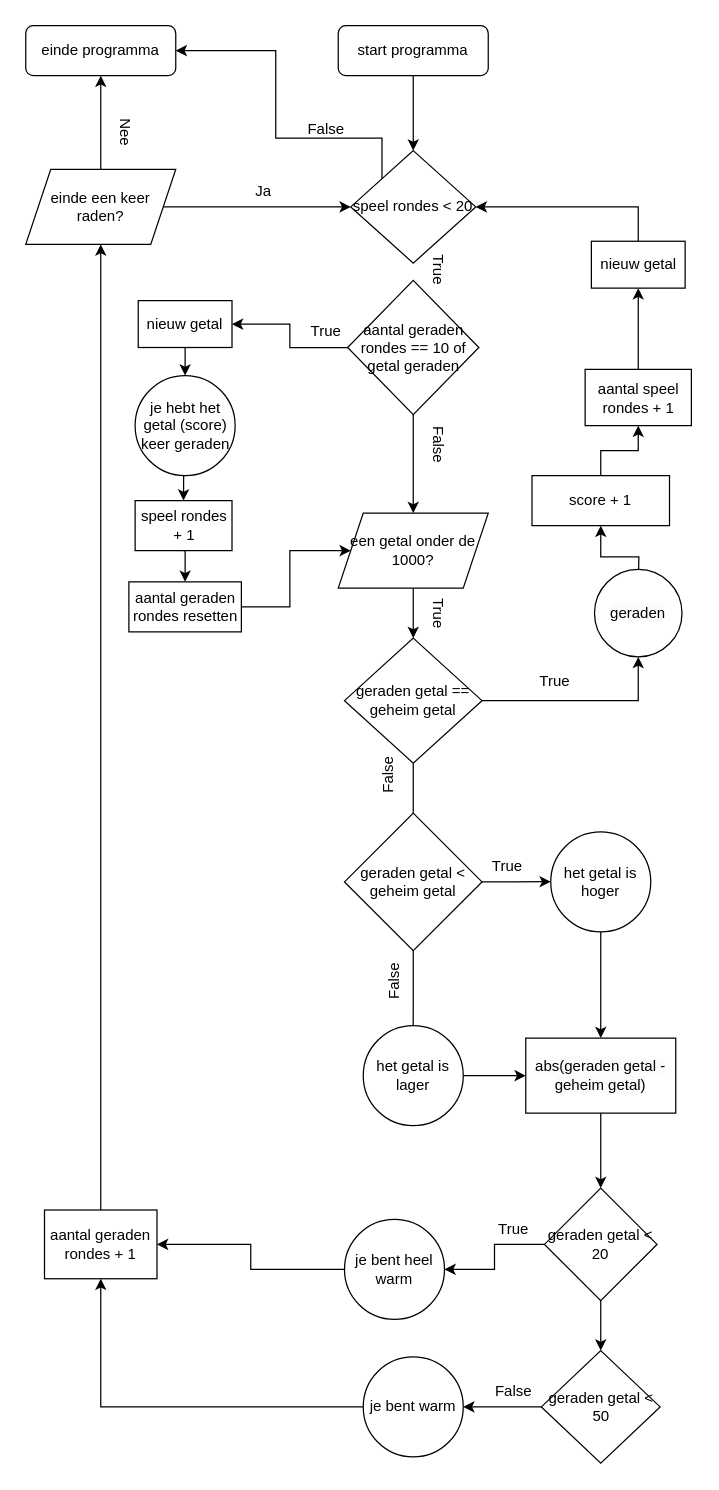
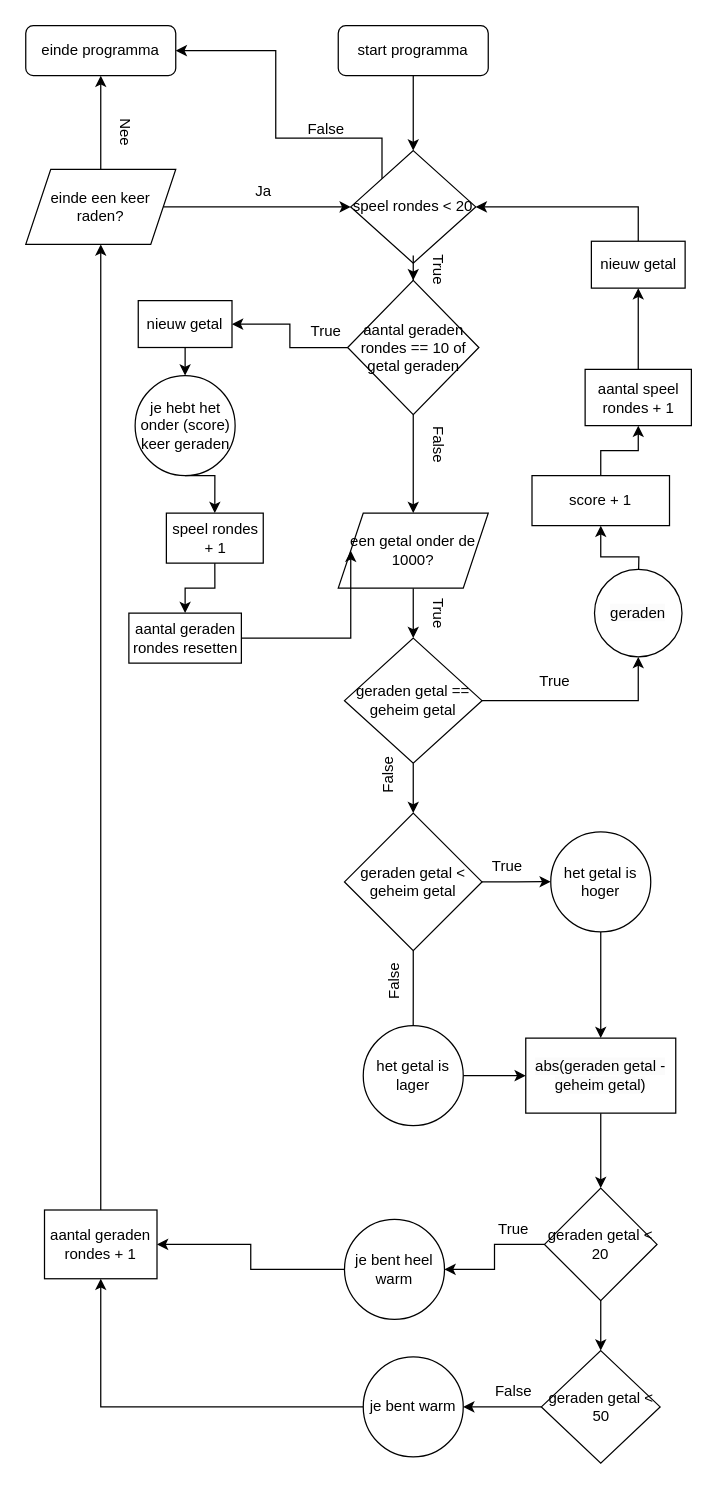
edge "speel rondes < 20" -> "aantal geraden rondes == 10 of getal geraden": added
node "je hebt het getal (score) keer geraden": label "je hebt het getal (score) keer geraden" -> "je hebt het onder (score) keer geraden"
node "speel rondes + 1": moved (183, 526) -> (215, 538)
node "aantal geraden rondes resetten": moved (185, 607) -> (185, 638)
edge "geraden getal == geheim getal" -- "geraden getal < geheim getal": arrowhead none -> classic
